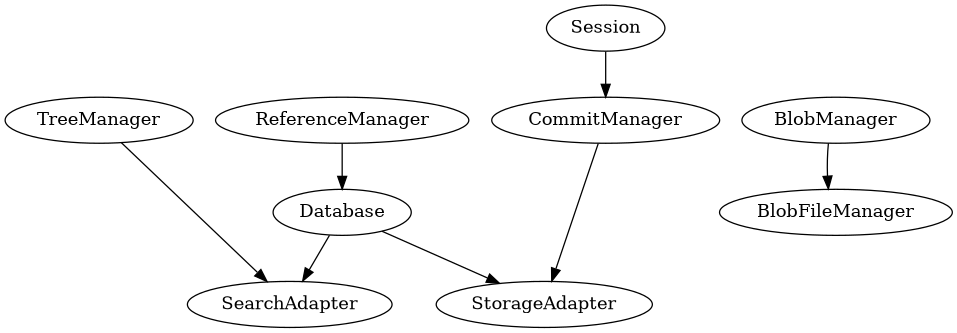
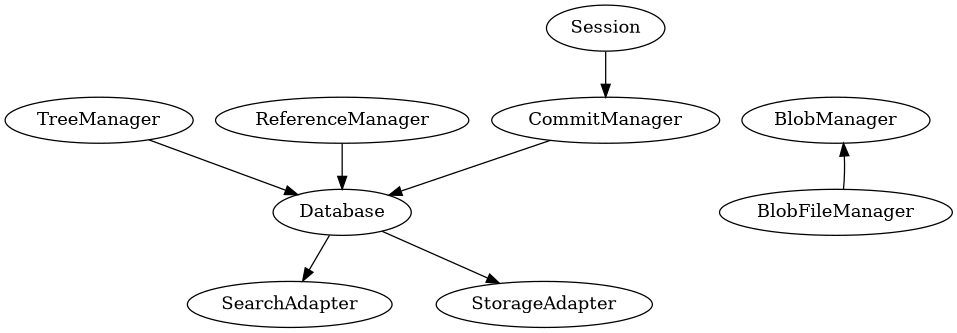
edge "BlobManager" -> "BlobFileManager": reversed
edge "CommitManager" -> "StorageAdapter": now "CommitManager" -> "Database"
edge "TreeManager" -> "SearchAdapter": now "TreeManager" -> "Database"
